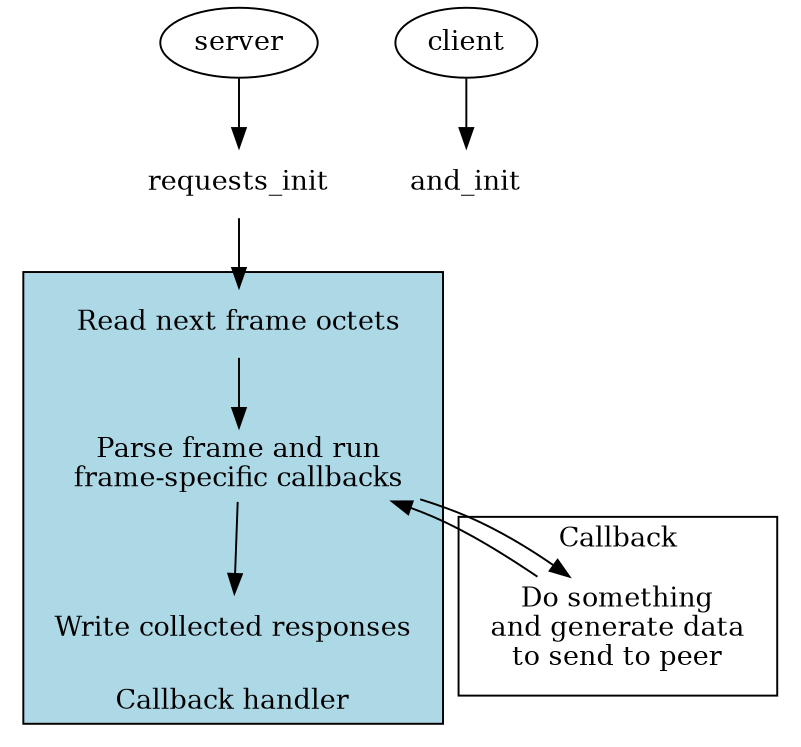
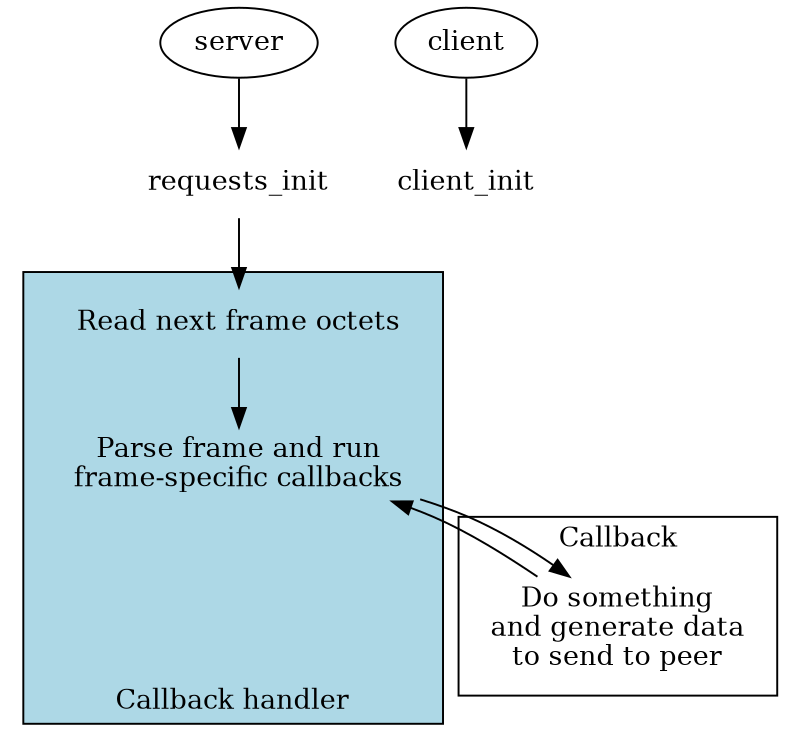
node "and_init": label "and_init" -> "client_init"
node "Write collected responses": removed
